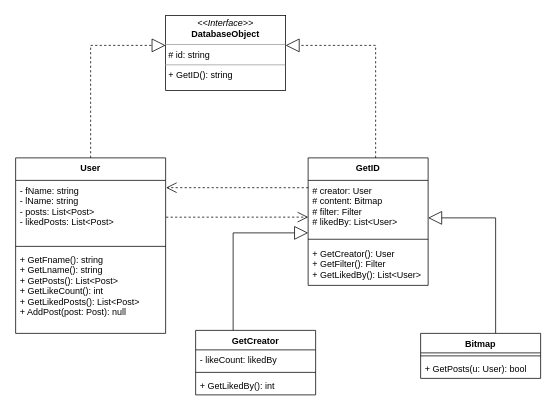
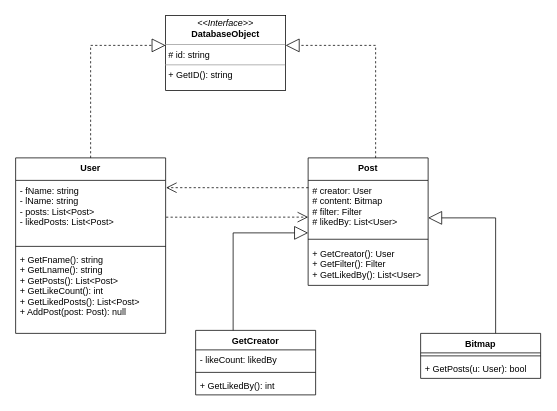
node "GetID": label "GetID" -> "Post"
